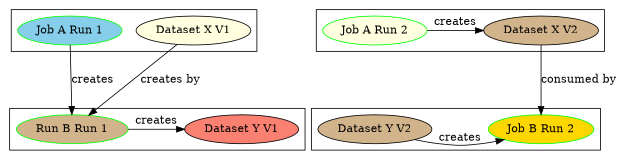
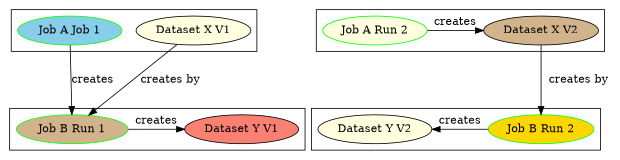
node "Job A Run 1": label "Job A Run 1" -> "Job A Job 1"
edge "Dataset X V2" -> "Job B Run 2": label "consumed by" -> "creates by"
node "Run B Run 1": label "Run B Run 1" -> "Job B Run 1"
node "Dataset Y V2": fillcolor tan -> lightyellow
edge "Dataset Y V2" -> "Job B Run 2": reversed
